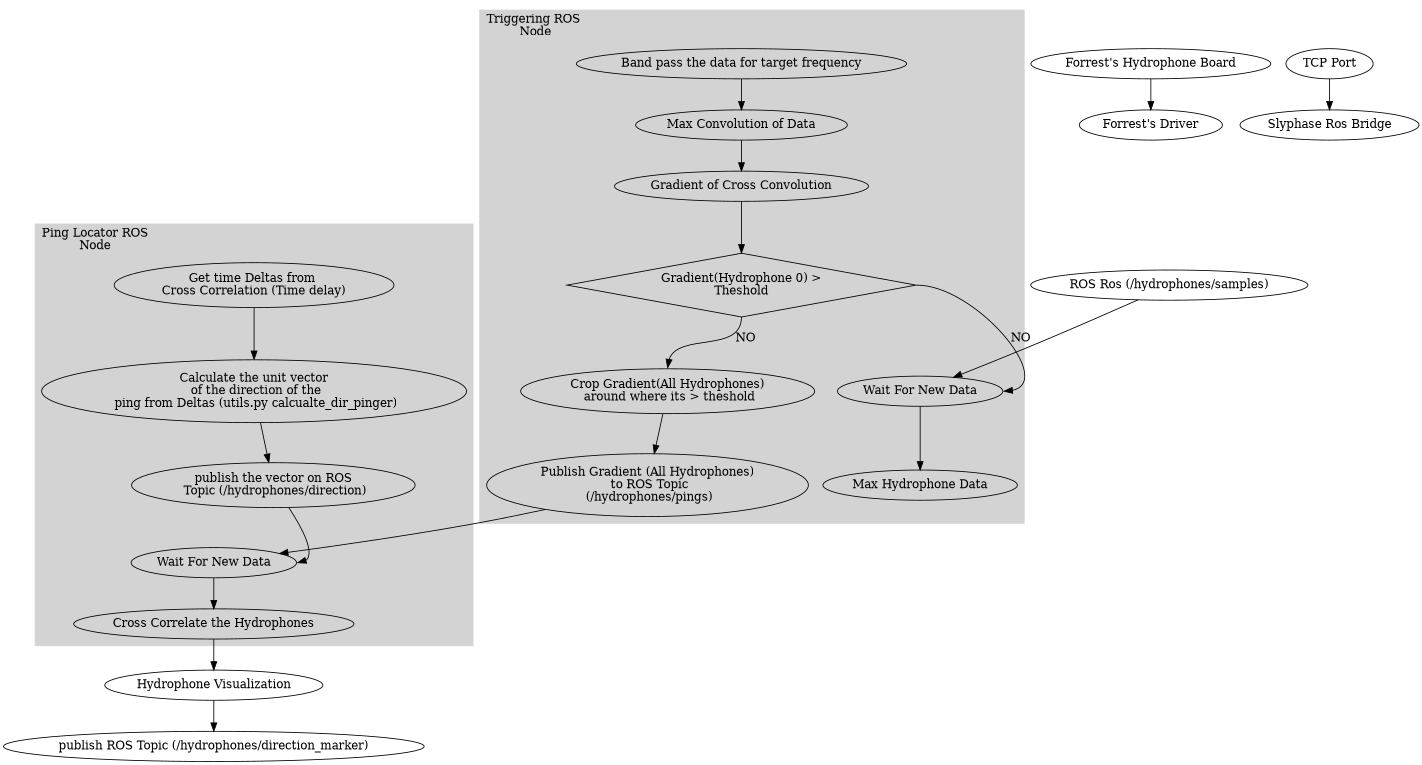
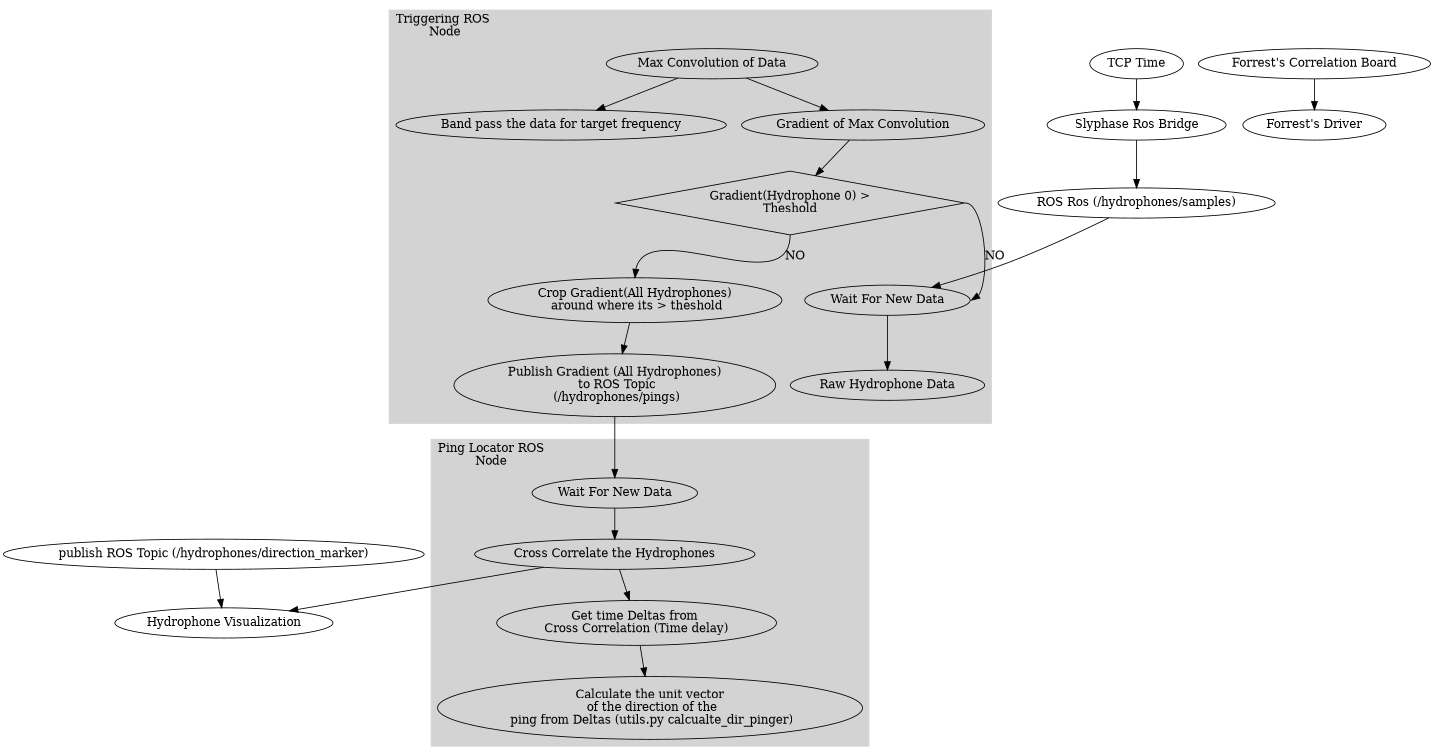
node "Forrest's Hydrophone Board": label "Forrest's Hydrophone Board" -> "Forrest's Correlation Board"
node "TCP Port": label "TCP Port" -> "TCP Time"
edge "Band pass the data for target frequency" -> "Max Convolution of Data": reversed
edge "Slyphase Ros Bridge" -> "ROS Ros (/hydrophones/samples)": added
node "Gradient of Cross Convolution": label "Gradient of Cross Convolution" -> "Gradient of Max Convolution"
node "publish the vector on ROS Topic (/hydrophones/direction)": removed
node "Max Hydrophone Data": label "Max Hydrophone Data" -> "Raw Hydrophone Data"
edge "Cross Correlate the Hydrophones" -> "Get time Deltas from Cross Correlation (Time delay)": added
edge "Hydrophone Visualization" -> "publish ROS Topic (/hydrophones/direction_marker)": reversed
